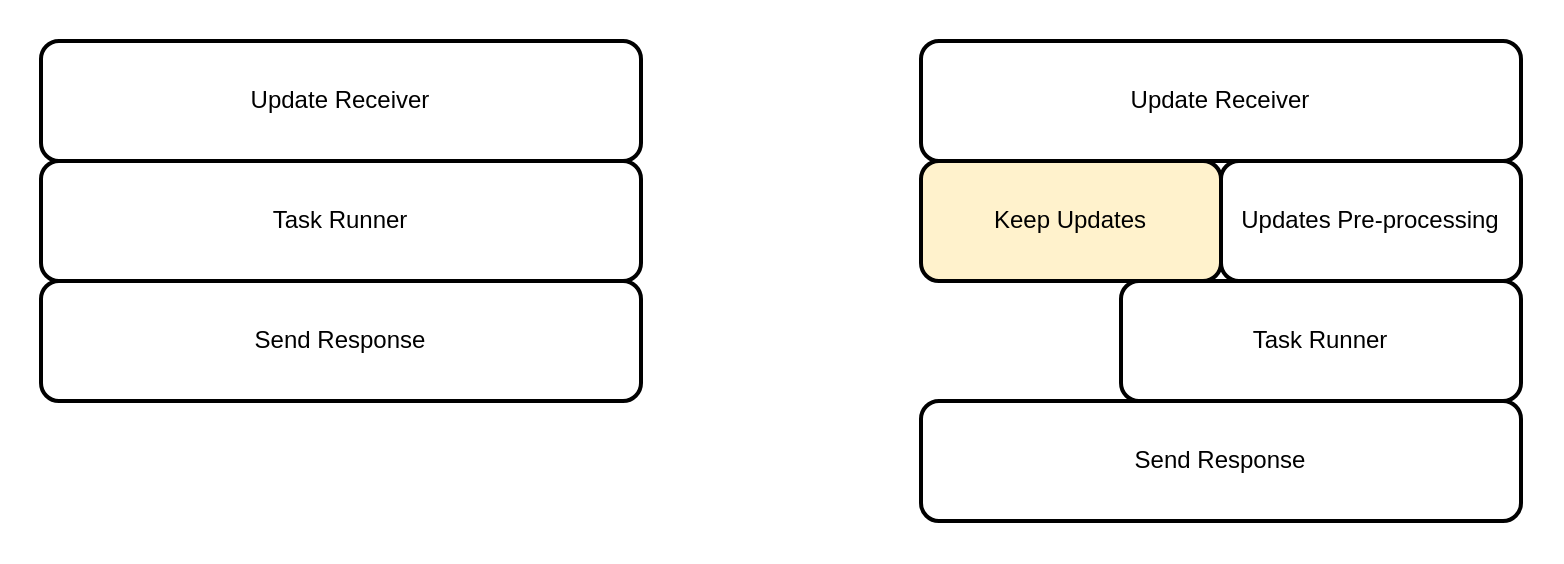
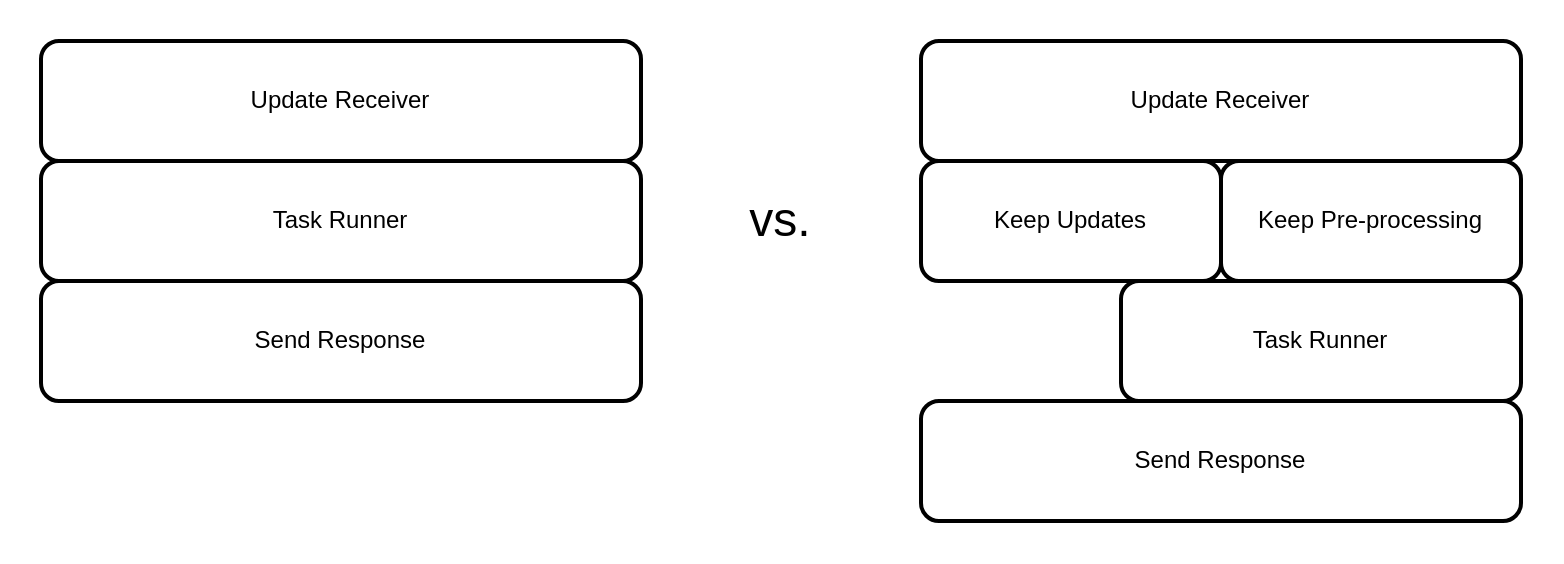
node "vs.": added
node "Keep Updates": fillcolor #fff2cc -> #ffffff
node "Updates Pre-processing": label "Updates Pre-processing" -> "Keep Pre-processing"
